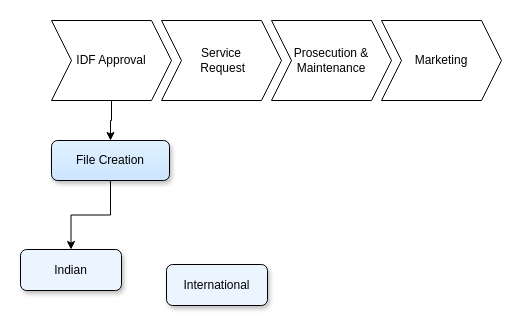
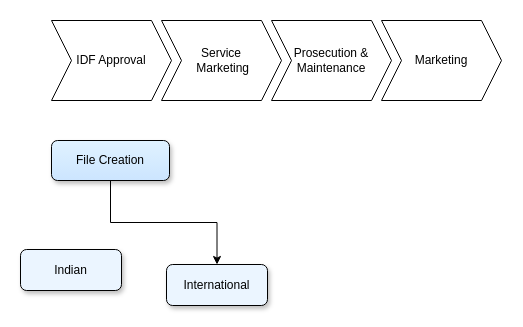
node "Service Request": label "Service Request" -> "Service Marketing"
edge "IDF Approval" -> "File Creation": removed
edge "File Creation" -> "Indian": removed
edge "File Creation" -> "International": added
